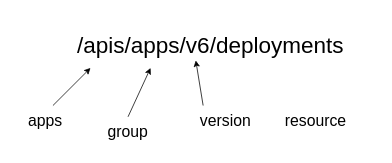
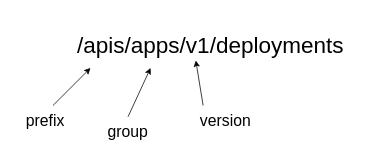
node "/apis/apps/v6/deployments": label "/apis/apps/v6/deployments" -> "/apis/apps/v1/deployments"
node "apps": label "apps" -> "prefix"
node "resource": removed
